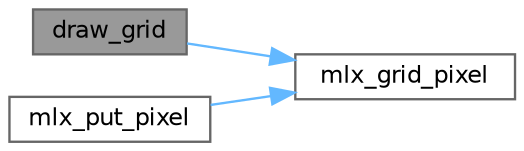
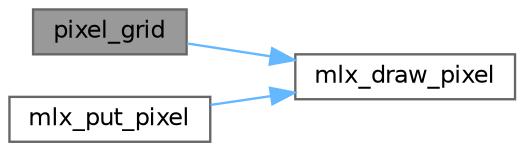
node "draw_grid": label "draw_grid" -> "pixel_grid"
node "mlx_grid_pixel": label "mlx_grid_pixel" -> "mlx_draw_pixel"
